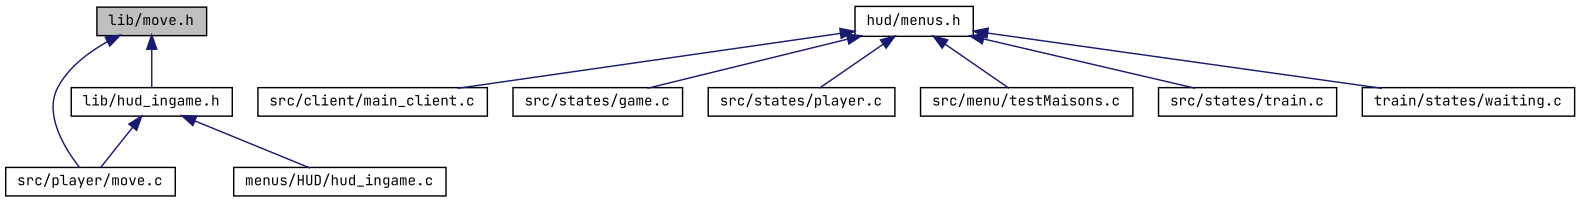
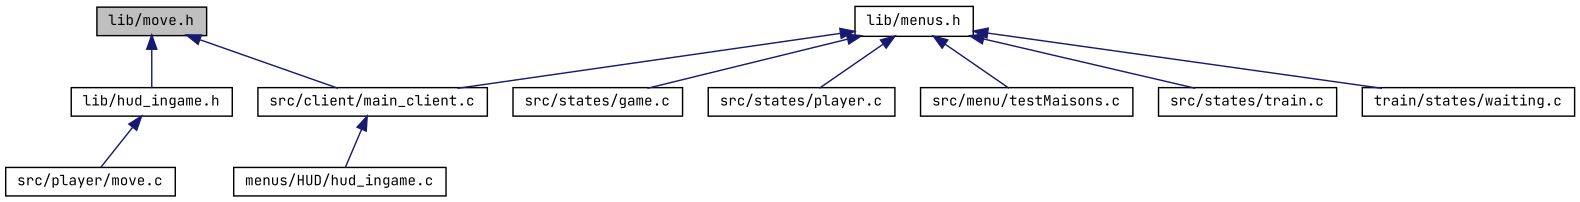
node "hud/menus.h": label "hud/menus.h" -> "lib/menus.h"
edge "src/player/move.c" -> "lib/move.h": now "src/client/main_client.c" -> "lib/move.h"
edge "menus/HUD/hud_ingame.c" -> "lib/hud_ingame.h": now "menus/HUD/hud_ingame.c" -> "src/client/main_client.c"
